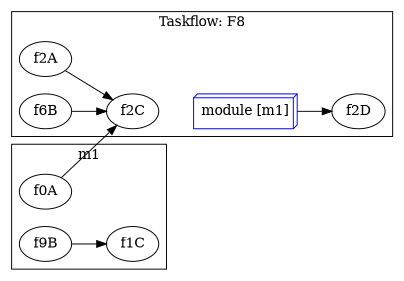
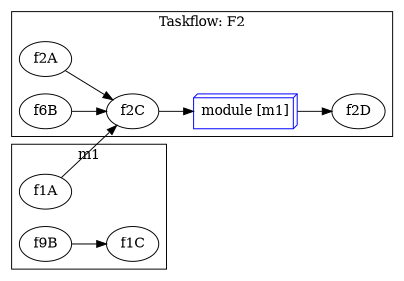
cluster "Taskflow: F8": label "Taskflow: F8" -> "Taskflow: F2"
edge "f2C" -> "module [m1]": added
node "f0A": label "f0A" -> "f1A"
